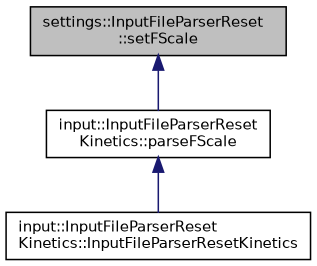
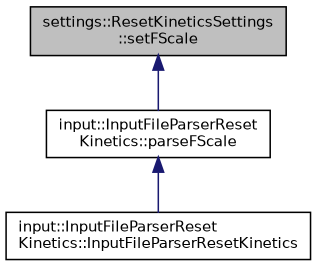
node "settings::InputFileParserReset ::setFScale": label "settings::InputFileParserReset ::setFScale" -> "settings::ResetKineticsSettings ::setFScale"
